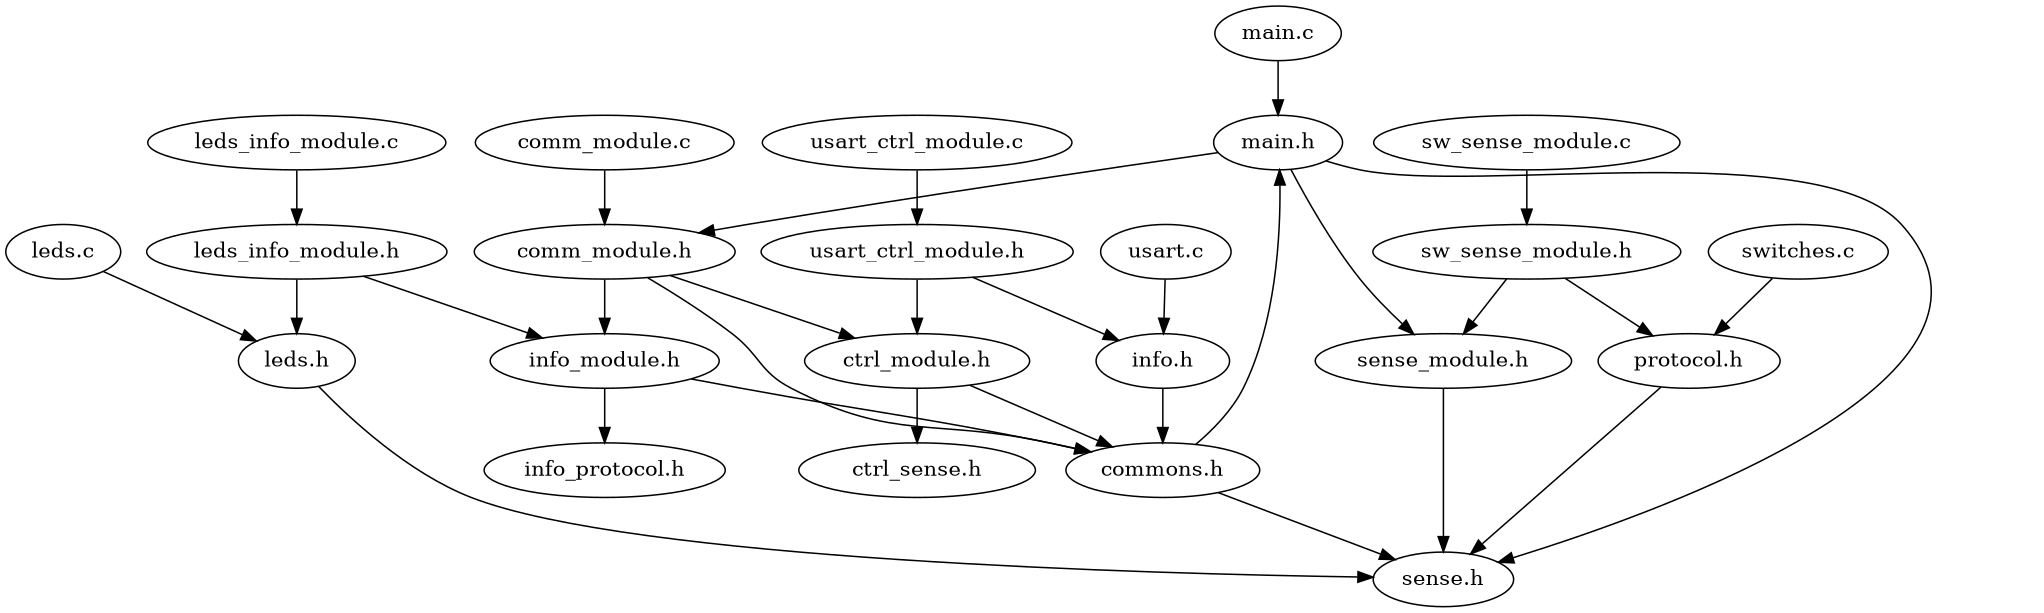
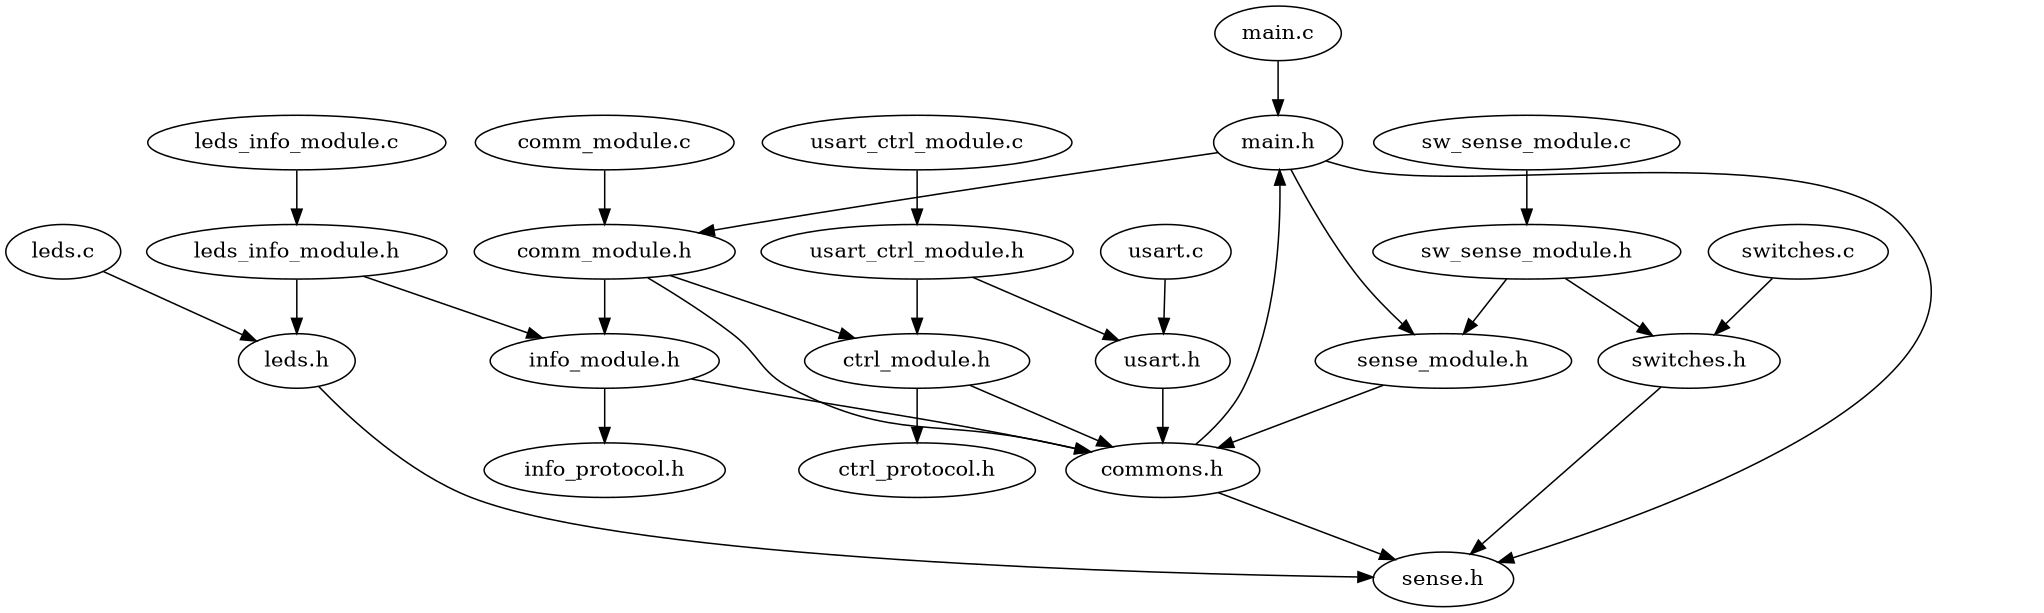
node "info.h": label "info.h" -> "usart.h"
node "protocol.h": label "protocol.h" -> "switches.h"
edge "sense_module.h" -> "sense.h": now "sense_module.h" -> "commons.h"
node "ctrl_sense.h": label "ctrl_sense.h" -> "ctrl_protocol.h"
